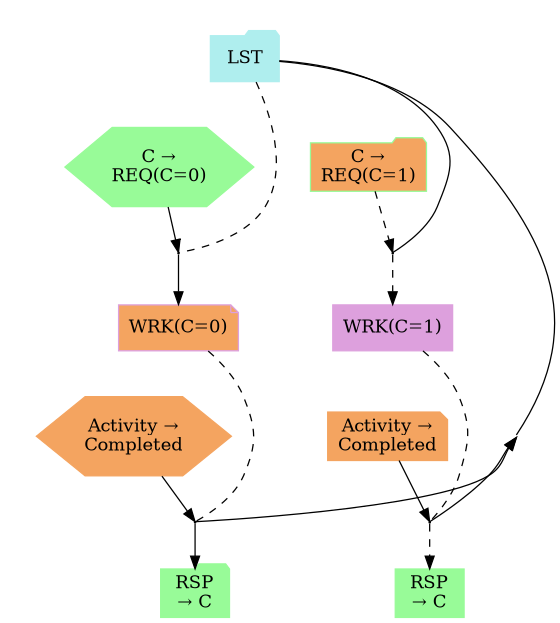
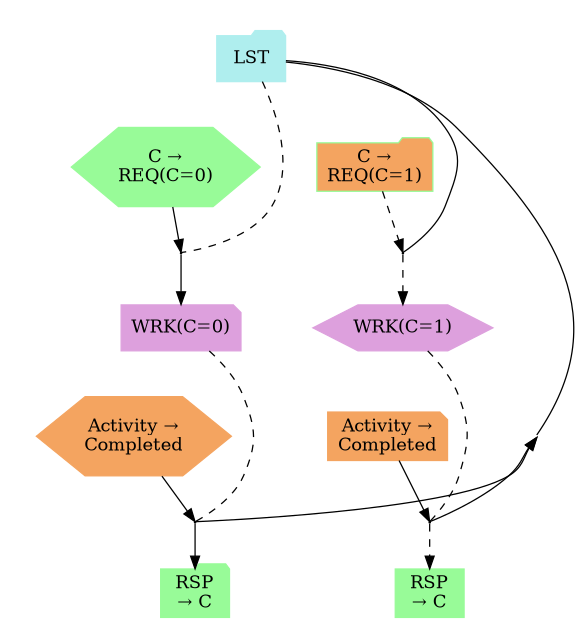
node "WRK(C=0)": fillcolor SandyBrown -> Plum
node "WRK(C=1)": shape box -> hexagon
